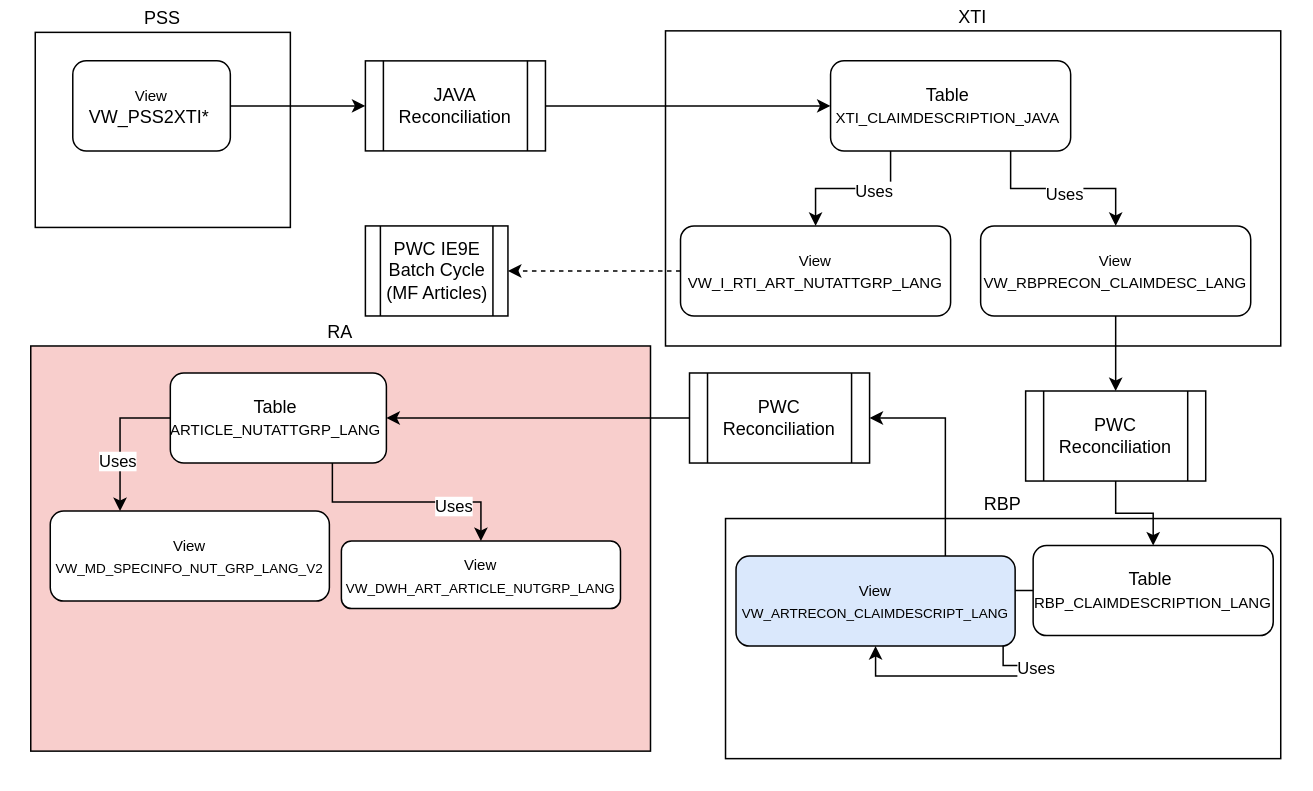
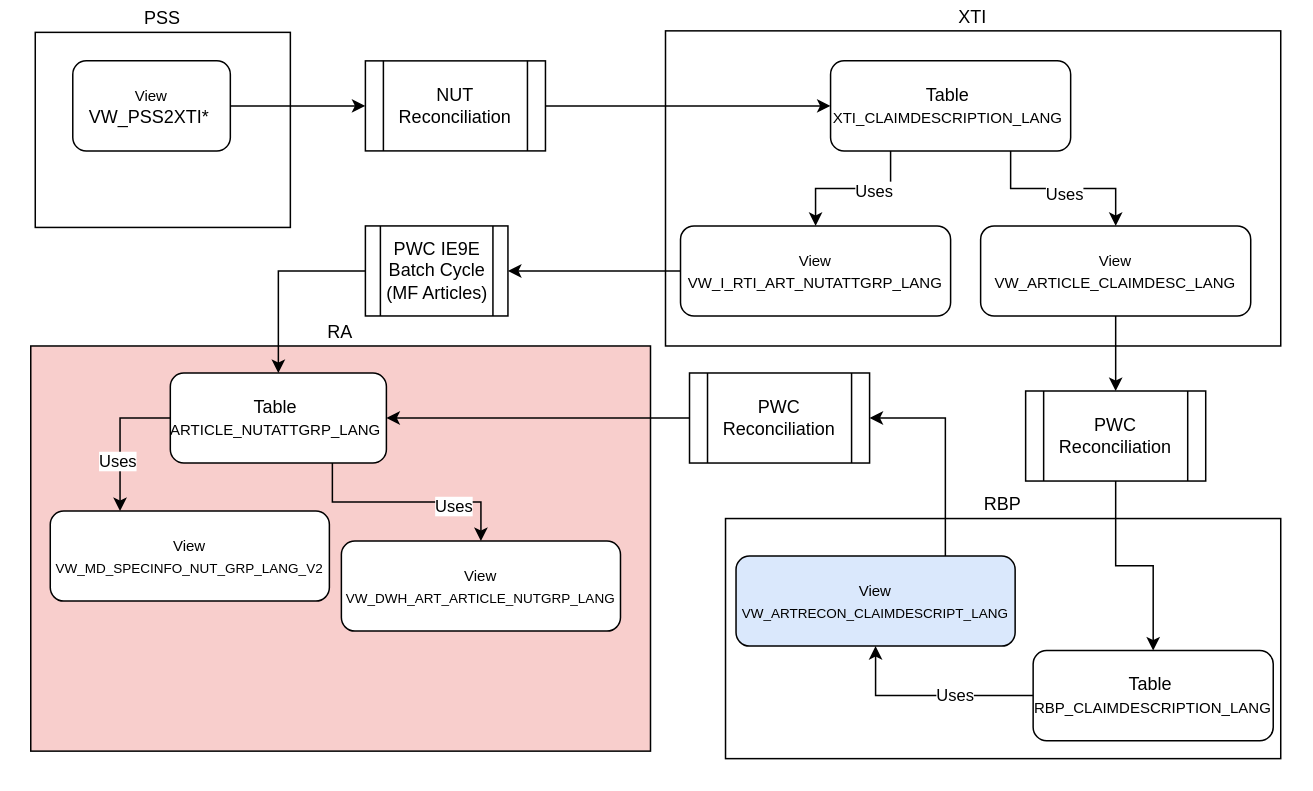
node "JAVA Reconciliation": label "JAVA Reconciliation" -> "NUT Reconciliation"
node "Table XTI_CLAIMDESCRIPTION_JAVA": label "Table XTI_CLAIMDESCRIPTION_JAVA" -> "Table XTI_CLAIMDESCRIPTION_LANG"
edge "View VW_I_RTI_ART_NUTATTGRP_LANG" -> "PWC IE9E Batch Cycle (MF Articles)": style dashed -> solid
node "View VW_RBPRECON_CLAIMDESC_LANG": label "View VW_RBPRECON_CLAIMDESC_LANG" -> "View VW_ARTICLE_CLAIMDESC_LANG"
edge "PWC IE9E Batch Cycle (MF Articles)" -> "Table ARTICLE_NUTATTGRP_LANG": added
node "View VW_DWH_ART_ARTICLE_NUTGRP_LANG": size 279x68 -> 279x90
node "Table RBP_CLAIMDESCRIPTION_LANG": moved (1153, 590) -> (1153, 695)
